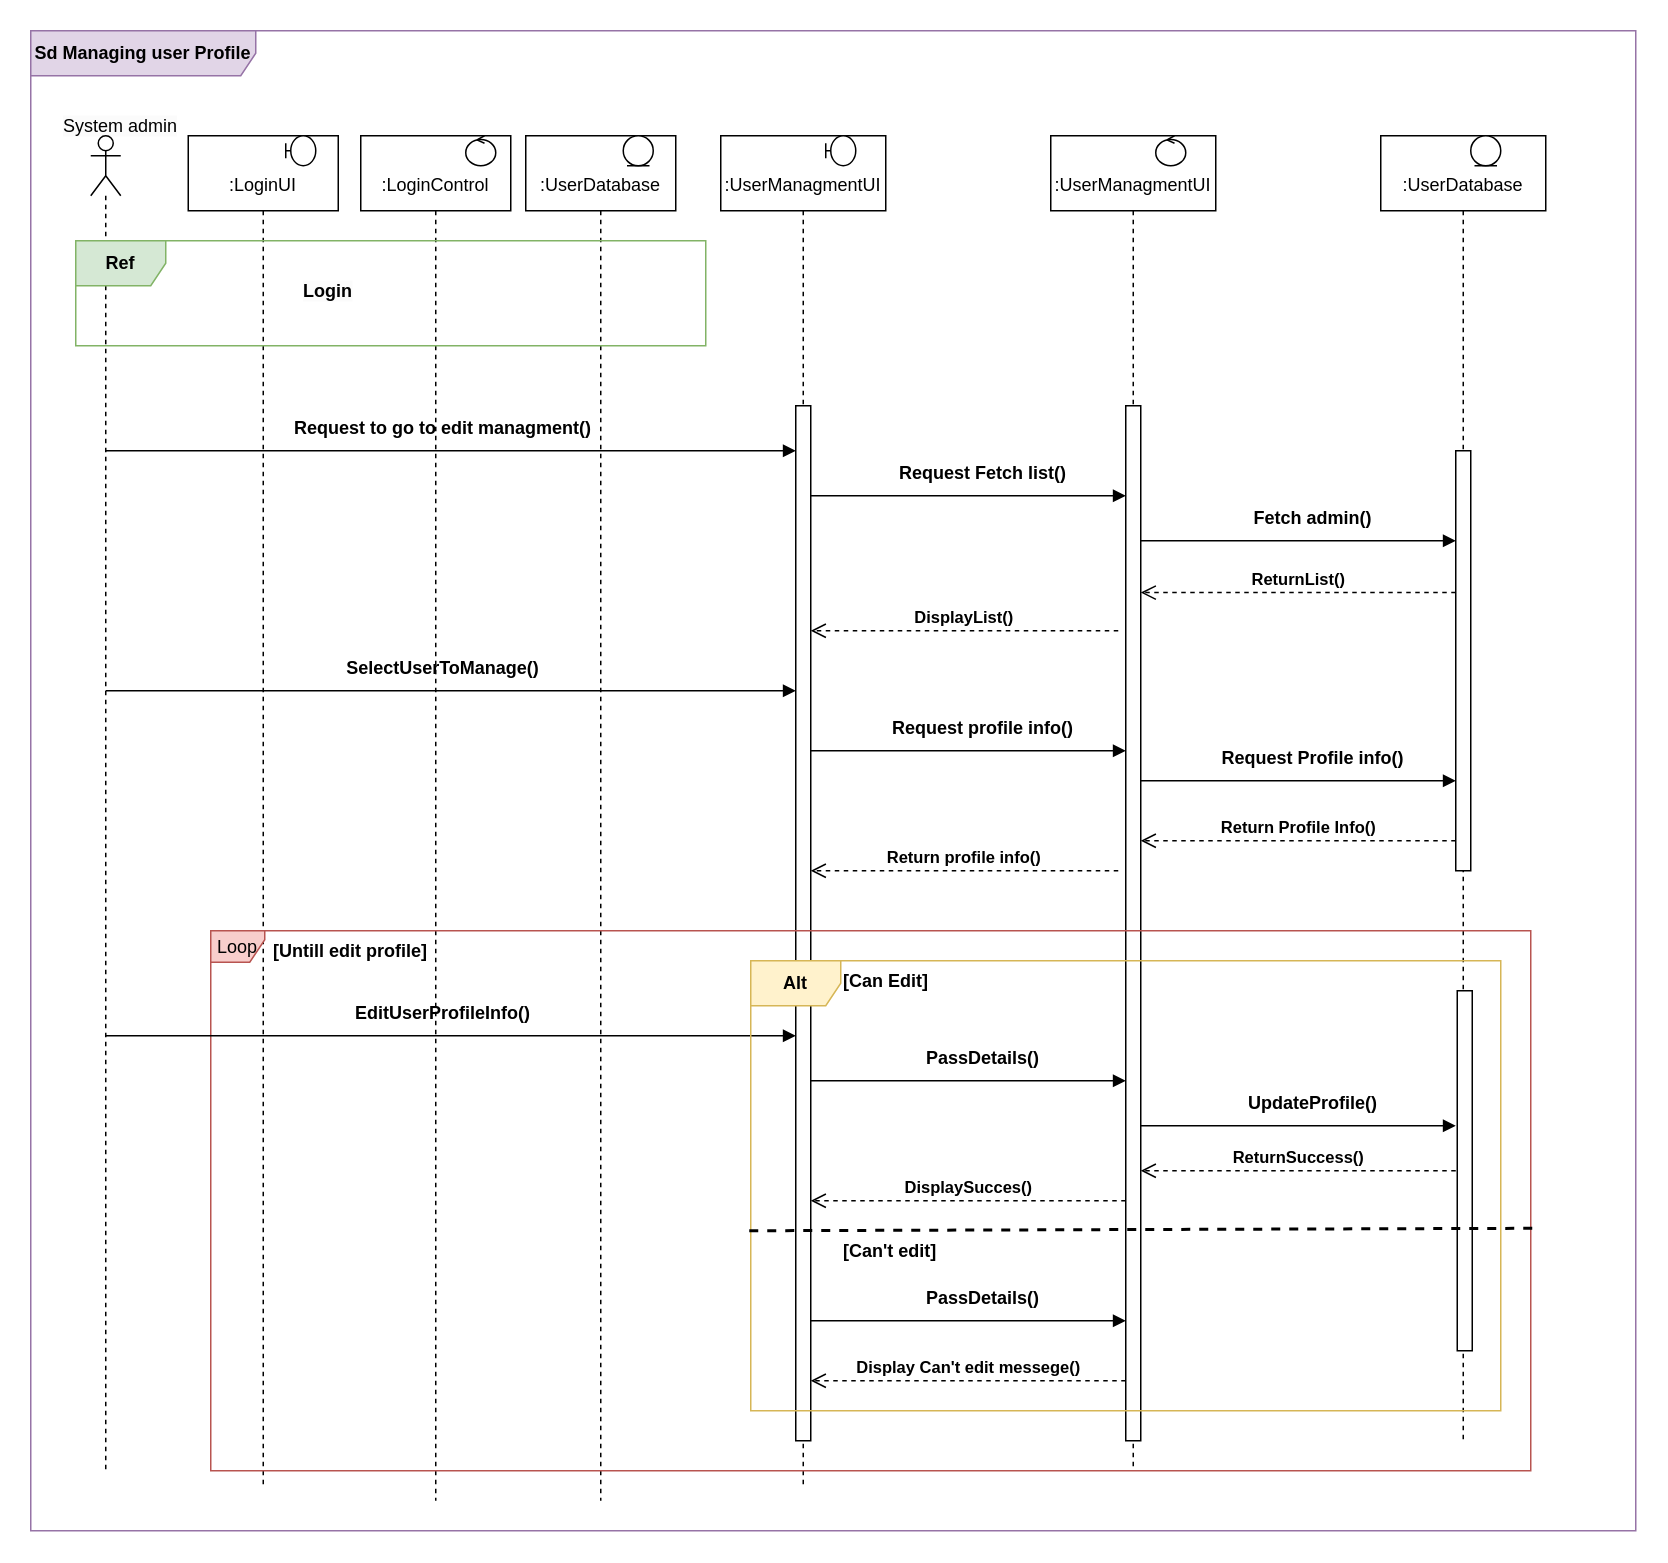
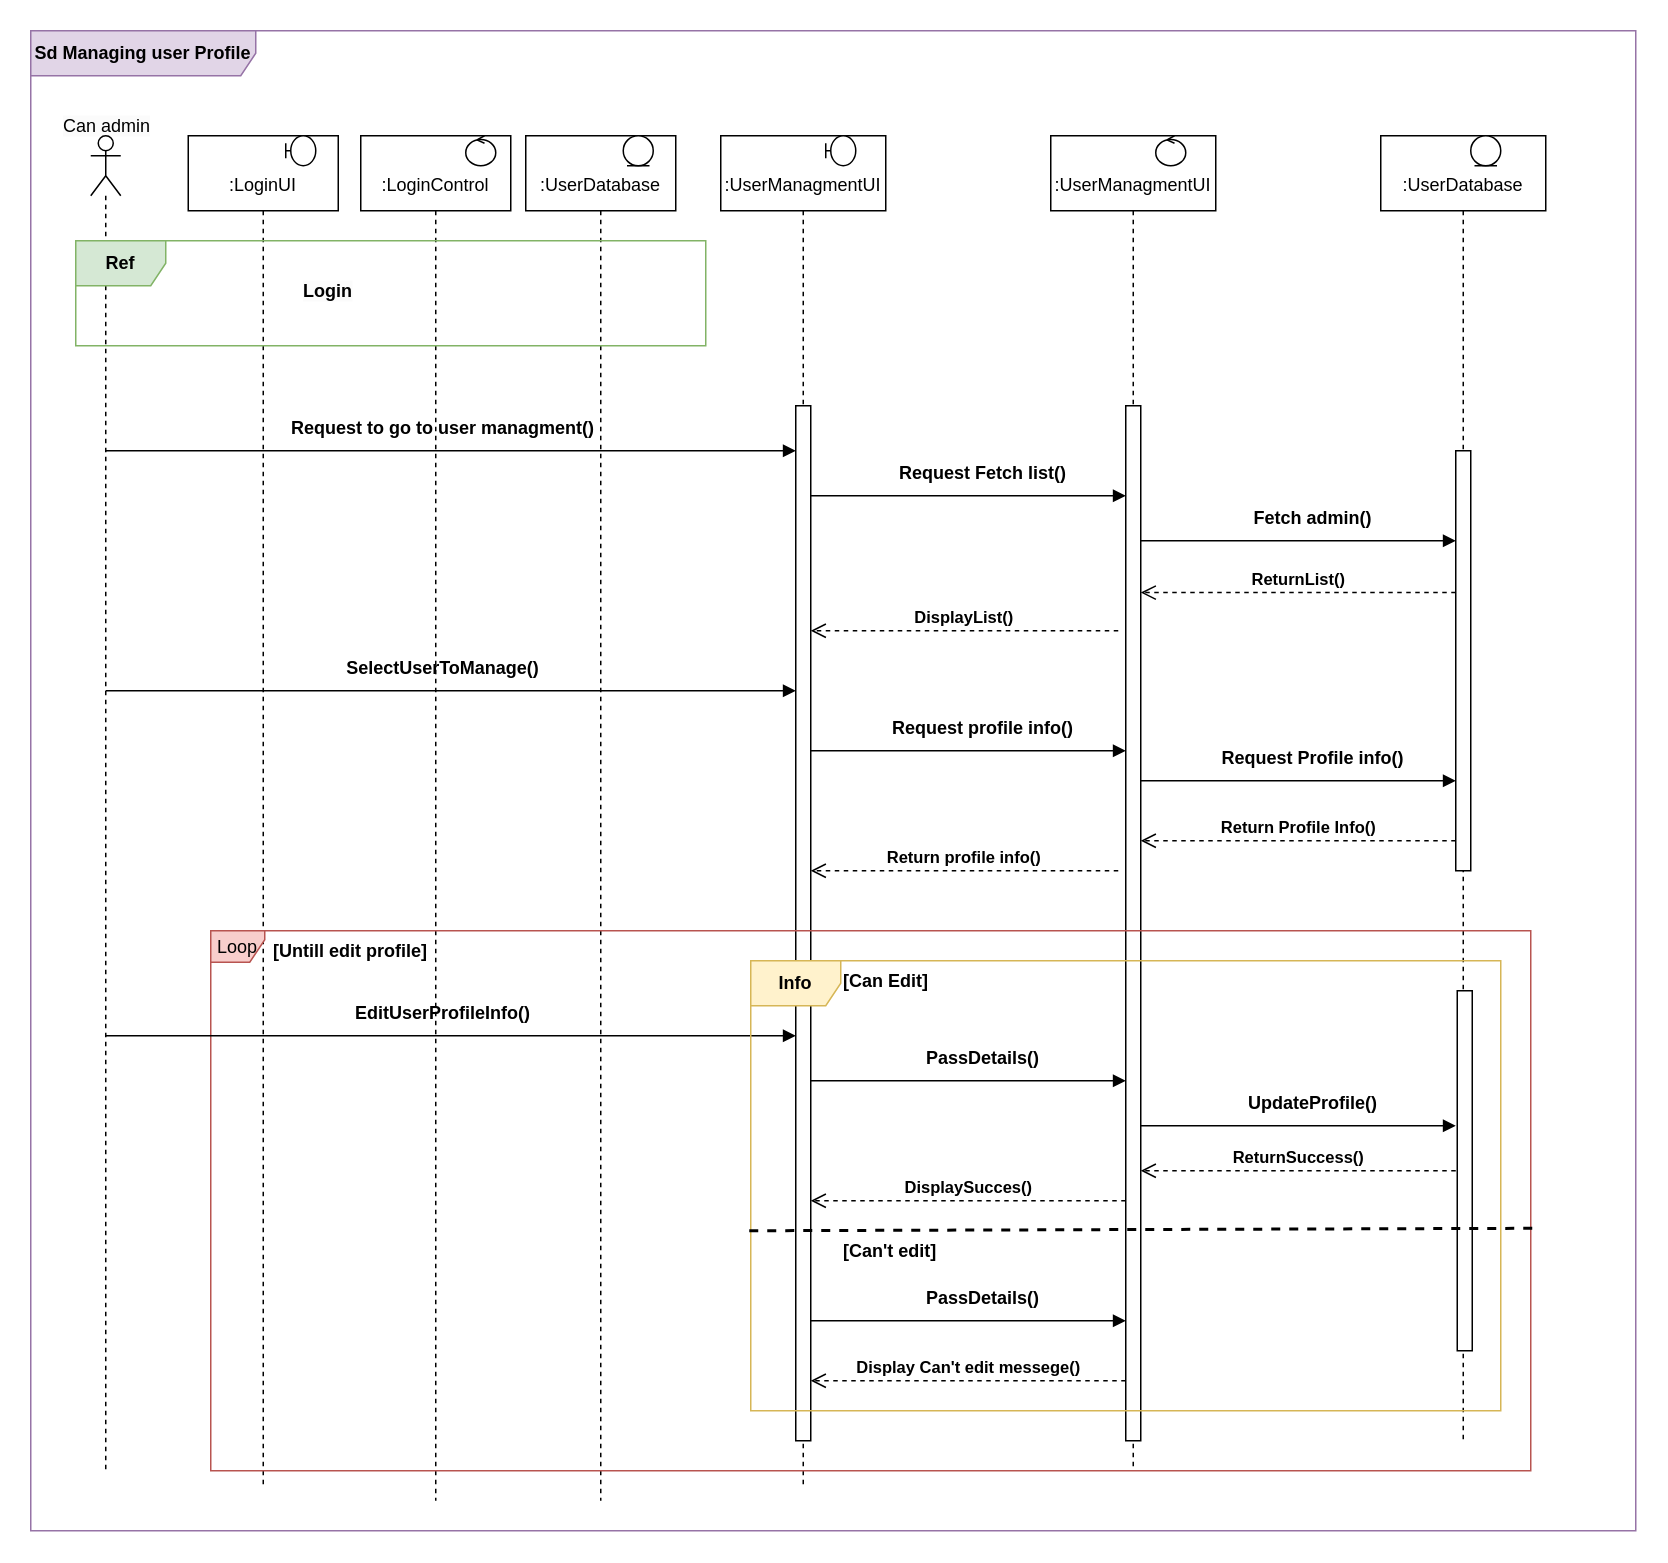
node "System admin": label "System admin" -> "Can admin"
node "Request to go to edit managment()": label "Request to go to edit managment()" -> "Request to go to user managment()"
node "Alt": label "Alt" -> "Info"
